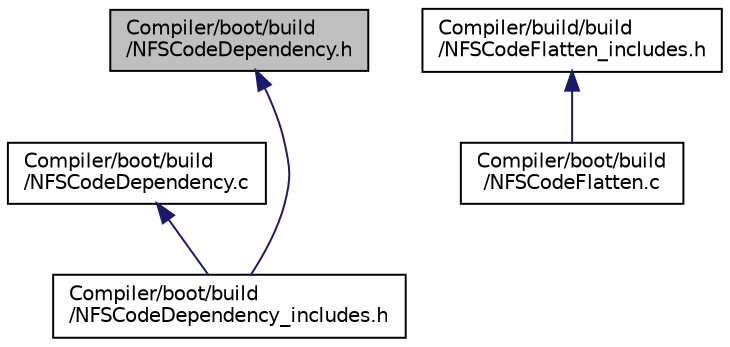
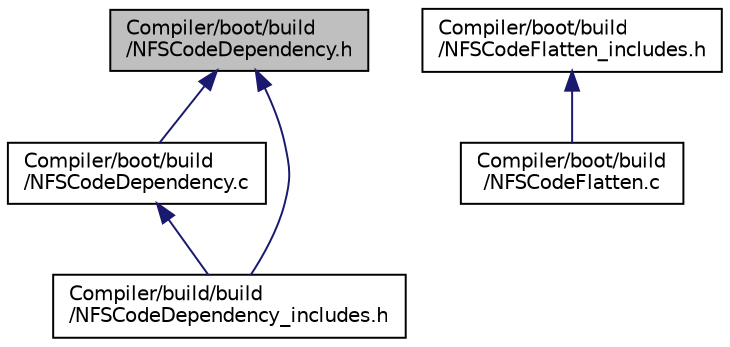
node "Compiler/build/build /NFSCodeFlatten_includes.h": label "Compiler/build/build /NFSCodeFlatten_includes.h" -> "Compiler/boot/build /NFSCodeFlatten_includes.h"
edge "Compiler/boot/build /NFSCodeDependency.c" -> "Compiler/boot/build /NFSCodeDependency.h": added
node "Compiler/boot/build /NFSCodeDependency_includes.h": label "Compiler/boot/build /NFSCodeDependency_includes.h" -> "Compiler/build/build /NFSCodeDependency_includes.h"
